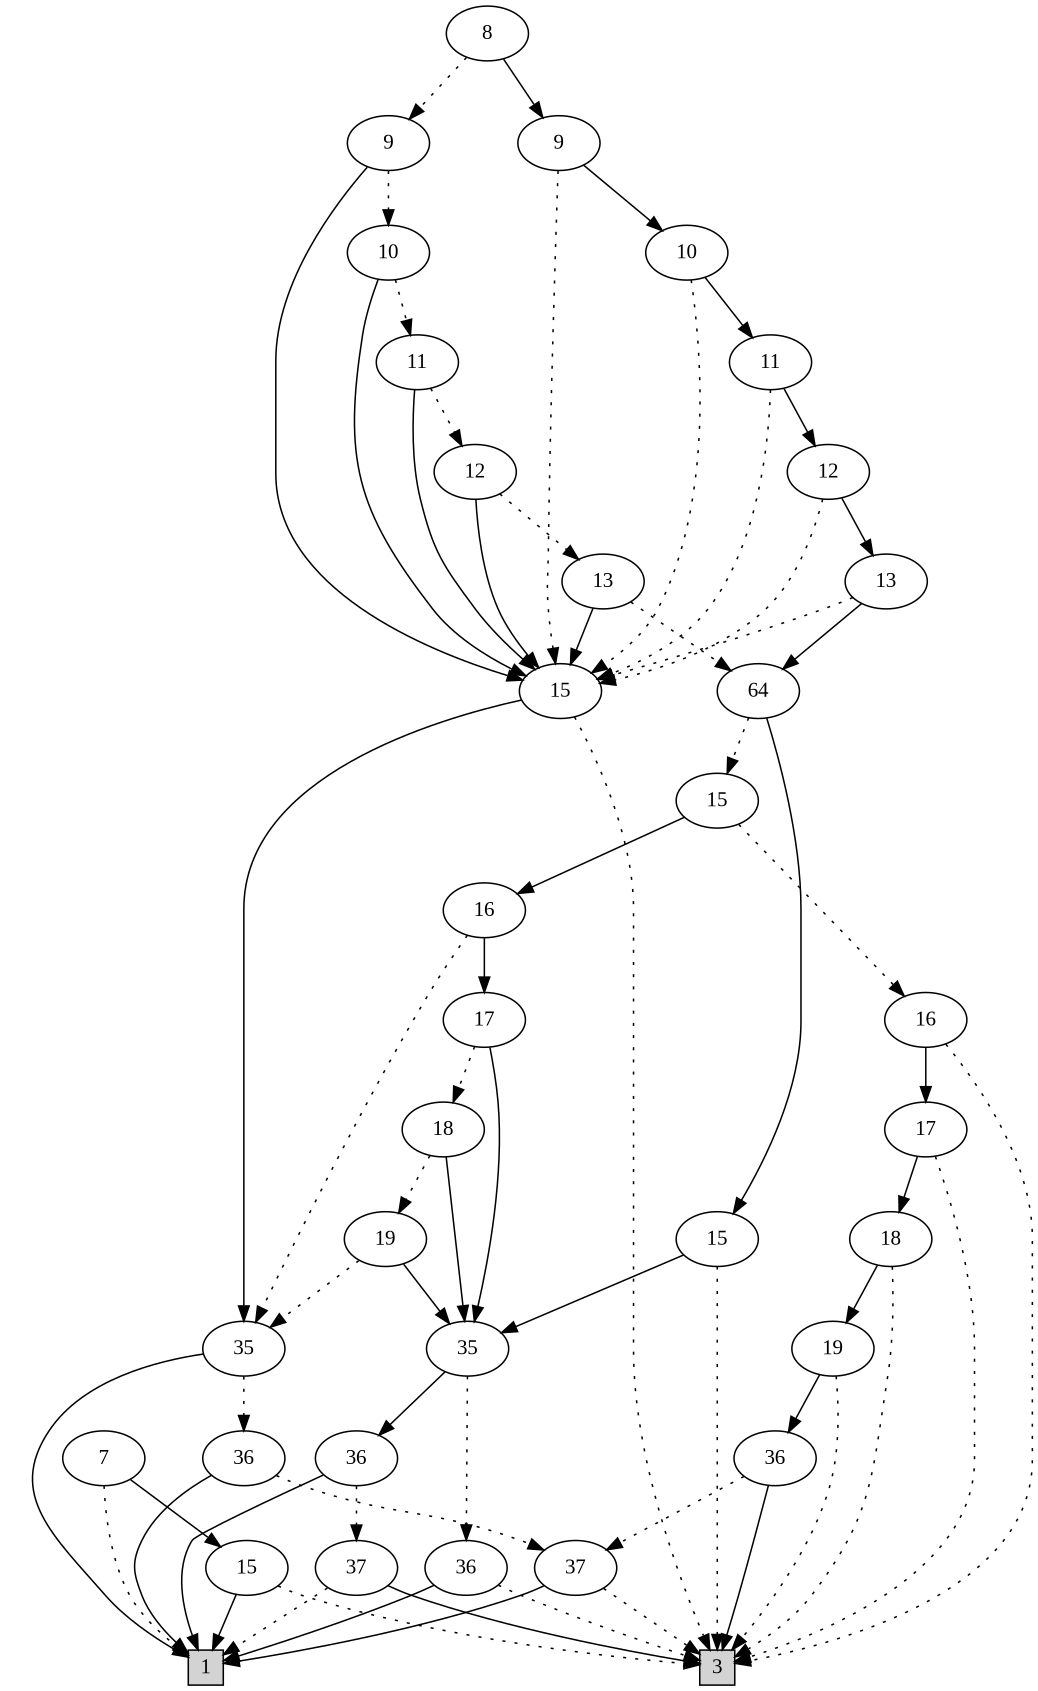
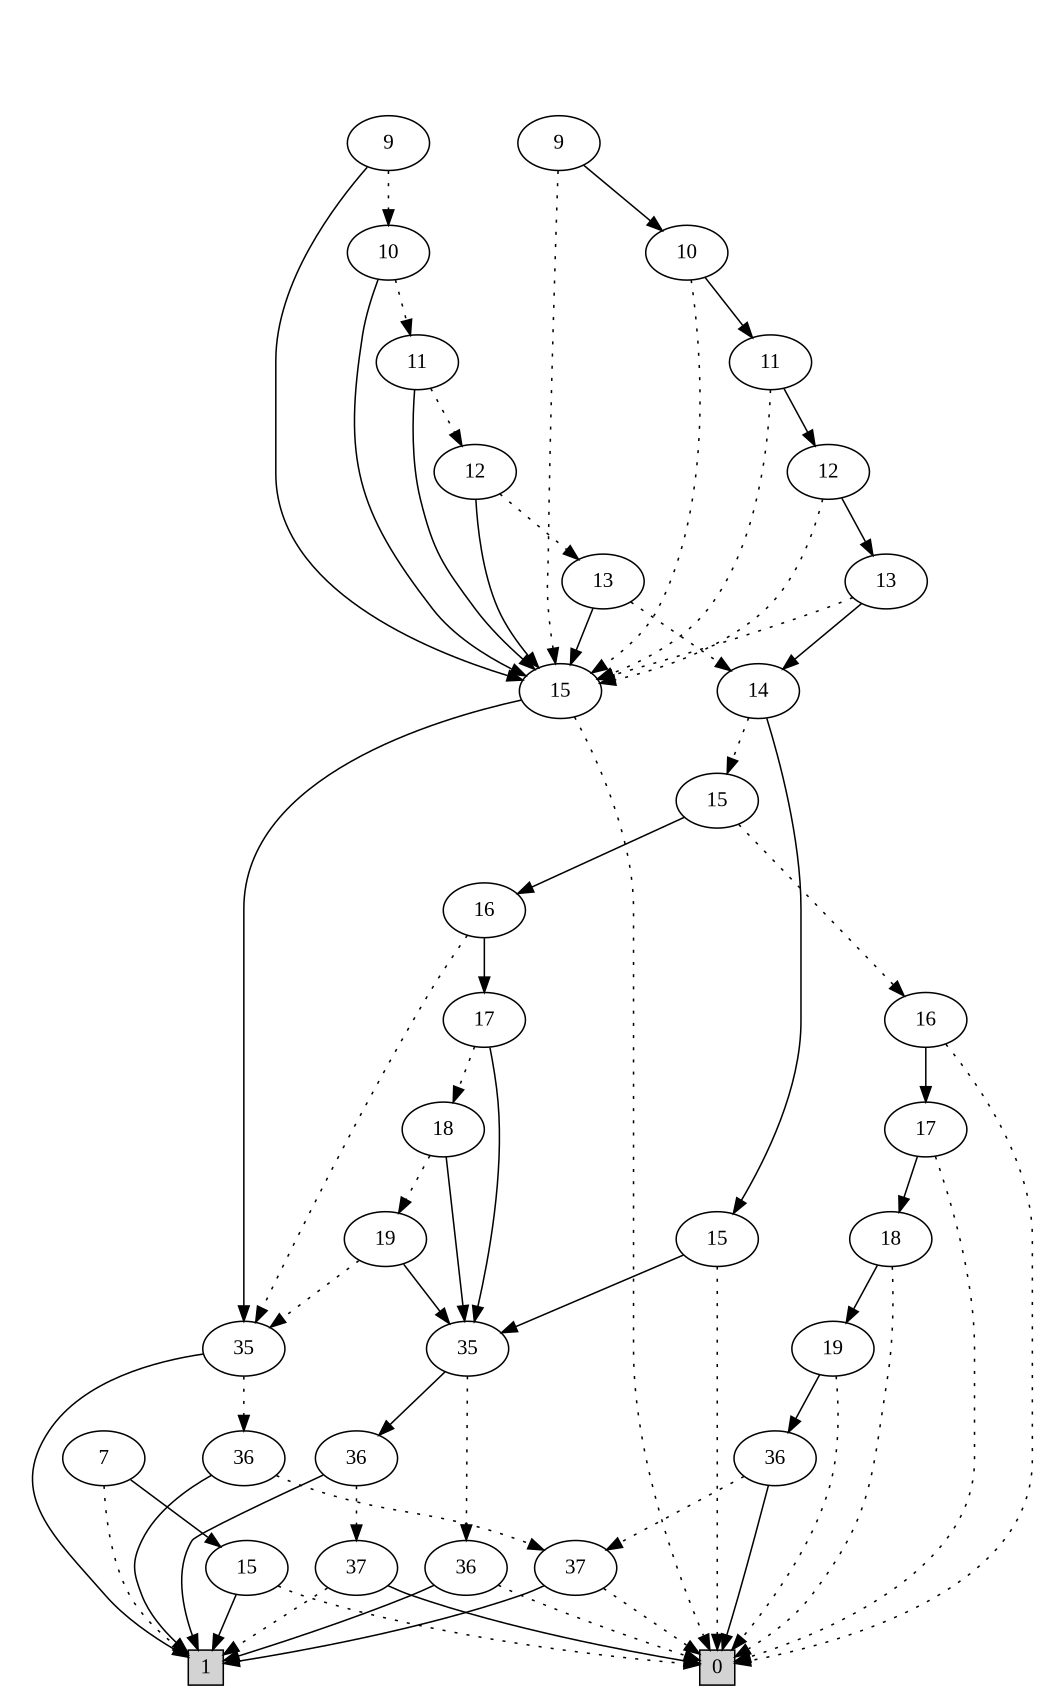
node "8": removed
node "64": label "64" -> "14"
node "3": label "3" -> "0"
